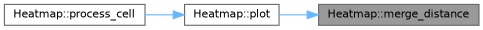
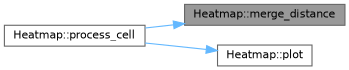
edge "Heatmap::plot" -> "Heatmap::merge_distance": now "Heatmap::process_cell" -> "Heatmap::merge_distance"
